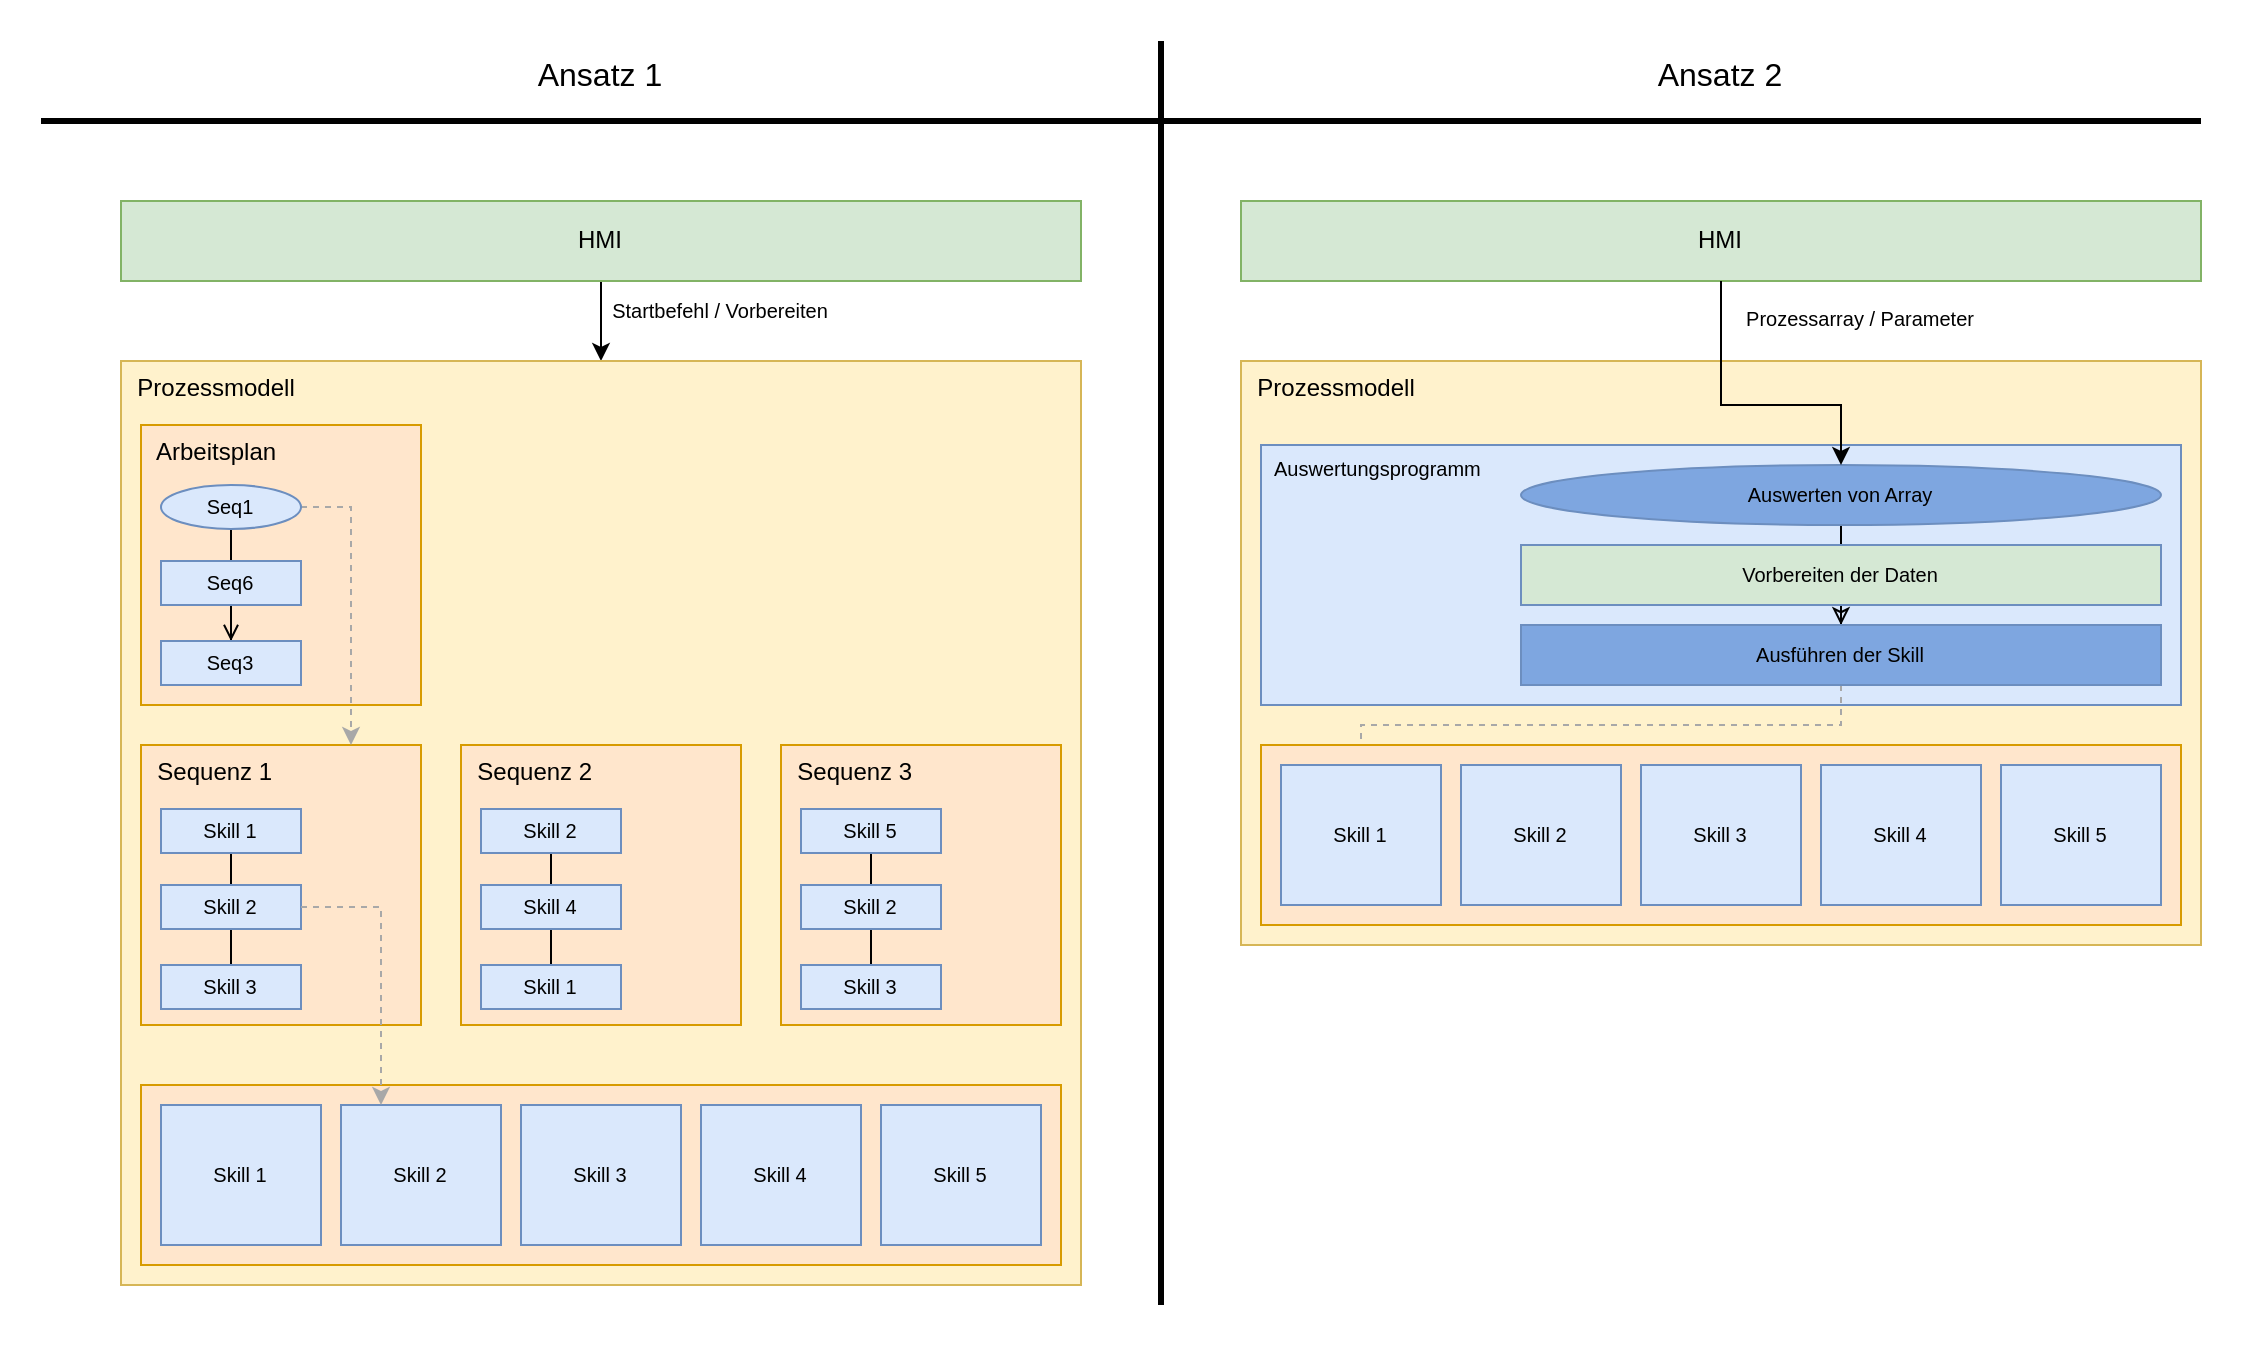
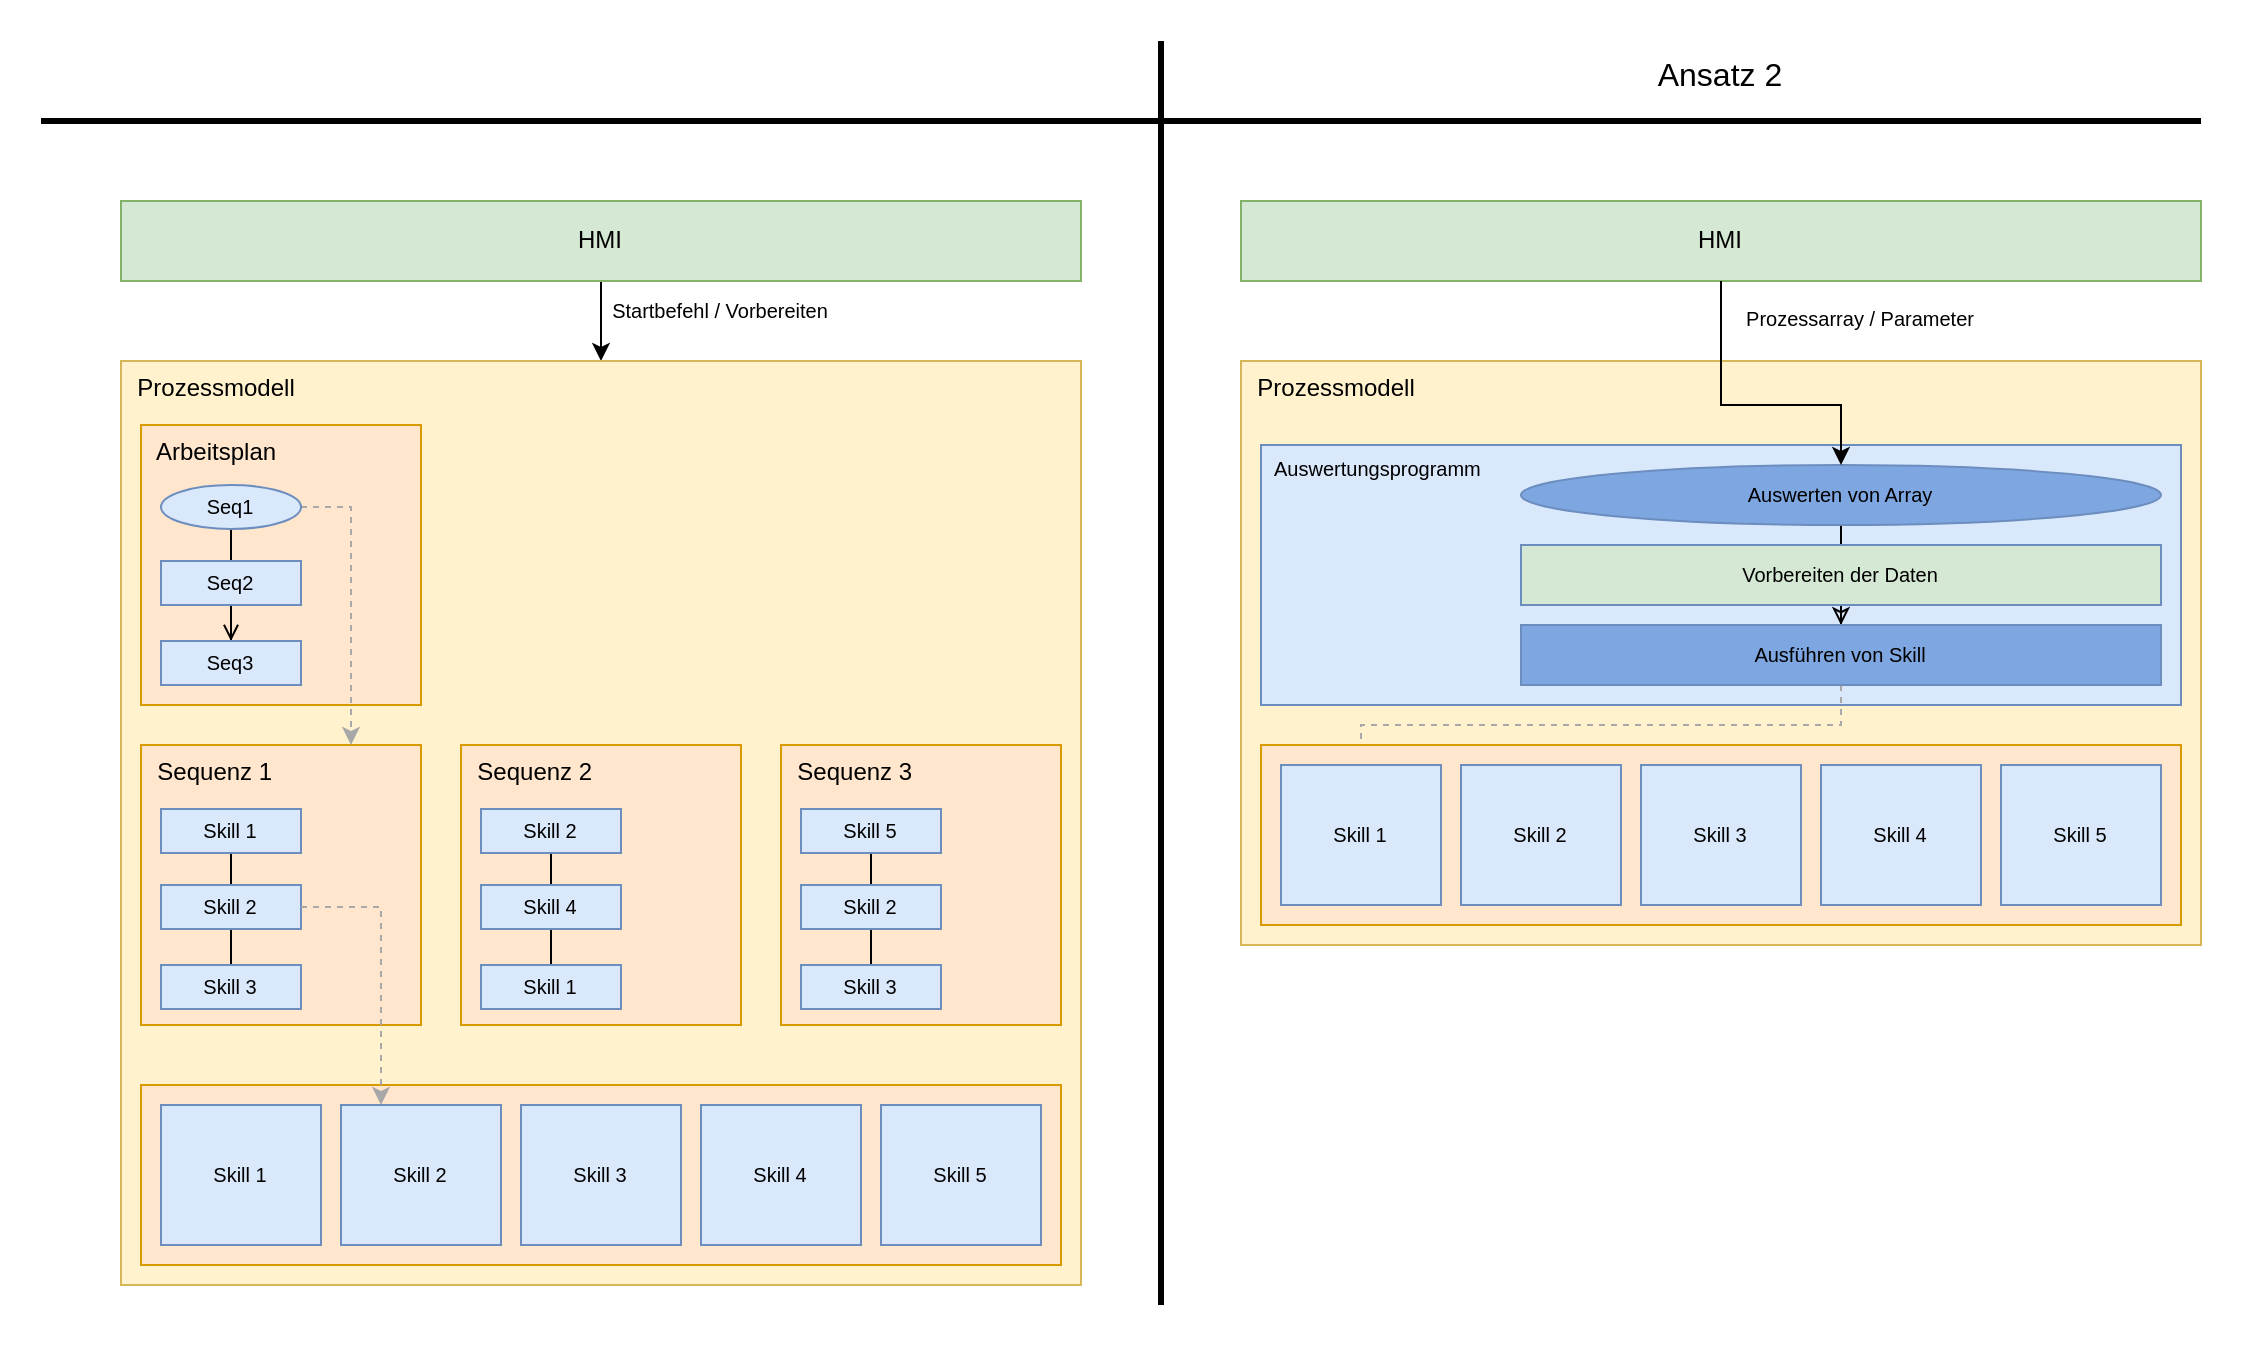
node "Ansatz 1": removed
node "Seq6": label "Seq6" -> "Seq2"
node "Ausführen der Skill": label "Ausführen der Skill" -> "Ausführen von Skill"
